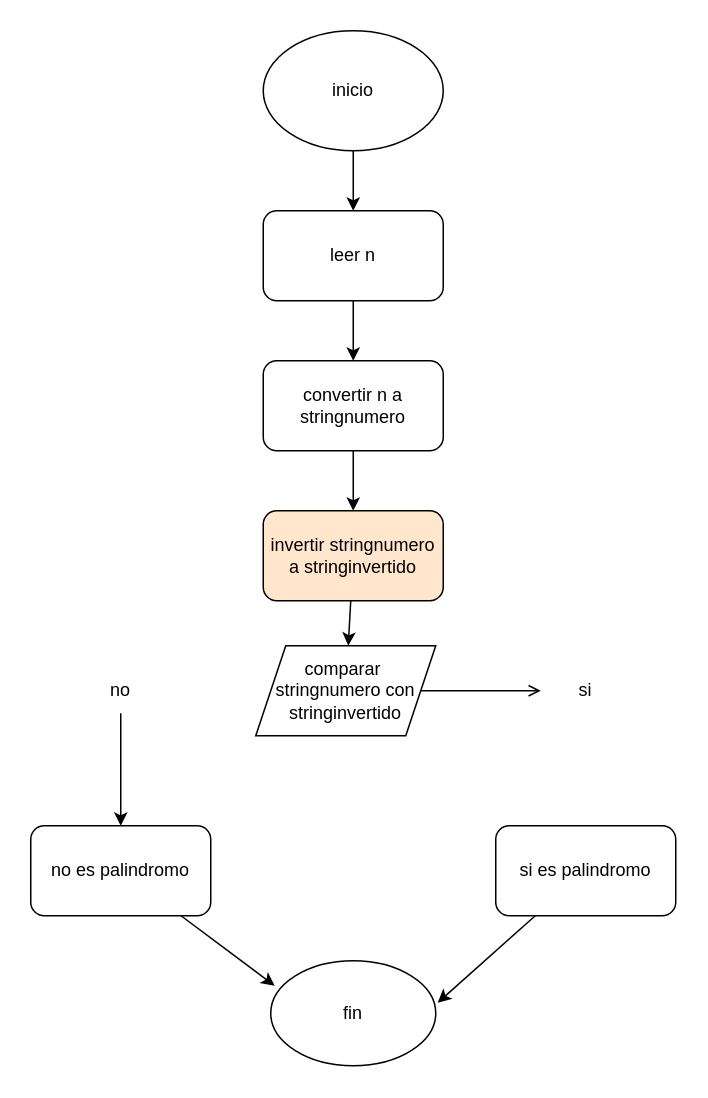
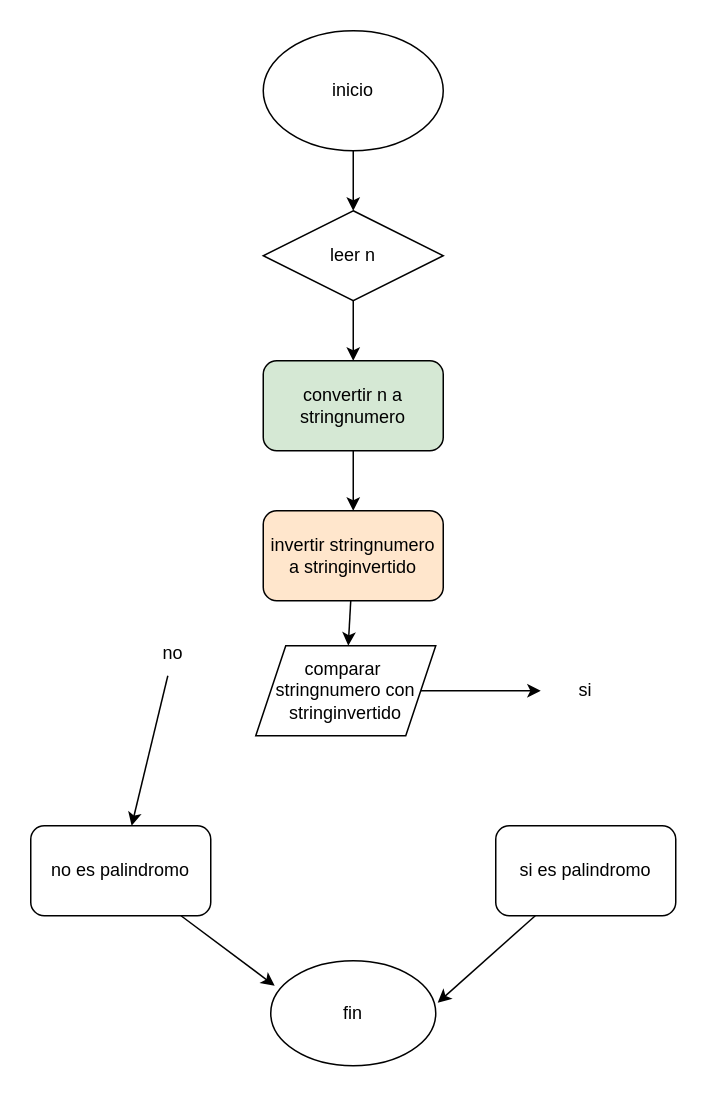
node "leer n": shape rounded rectangle -> diamond
node "convertir n a stringnumero": fillcolor #ffffff -> #d5e8d4
node "no": moved (121, 691) -> (173, 653)
edge "comparar stringnumero con stringinvertido" -> "si": arrowhead open -> classic
